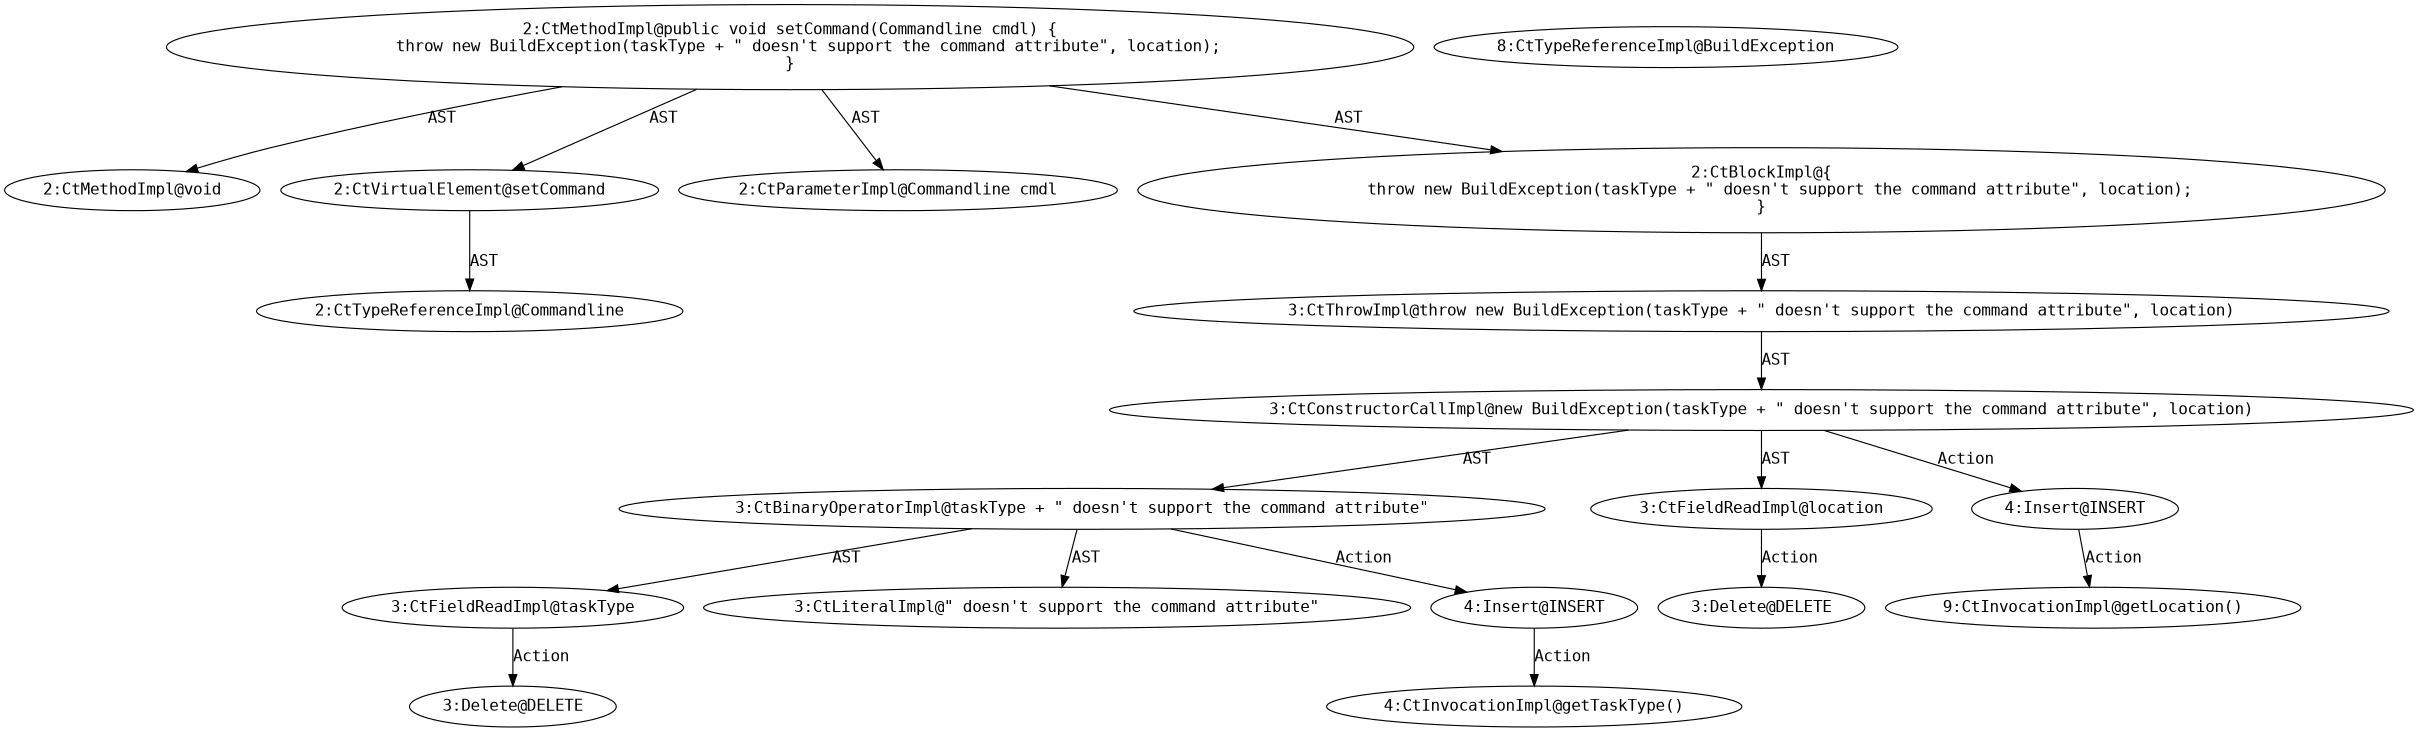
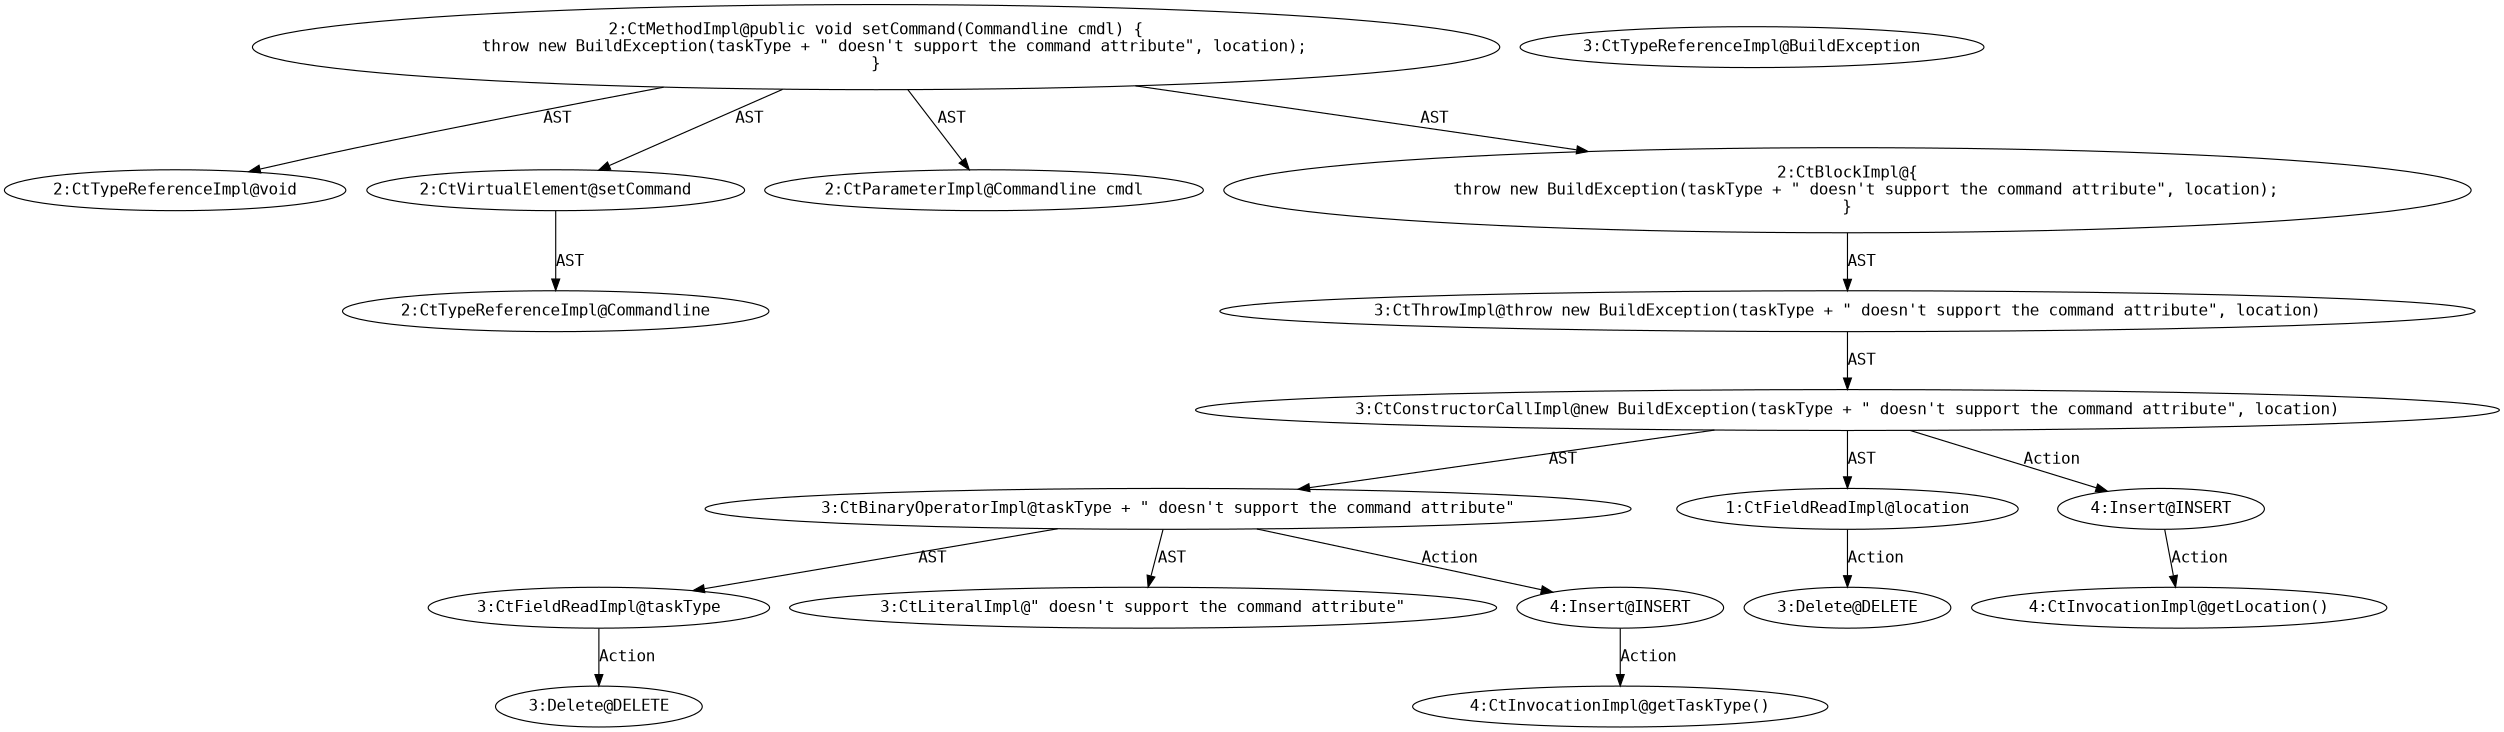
node "8:CtTypeReferenceImpl@BuildException": label "8:CtTypeReferenceImpl@BuildException" -> "3:CtTypeReferenceImpl@BuildException"
node "2:CtMethodImpl@void": label "2:CtMethodImpl@void" -> "2:CtTypeReferenceImpl@void"
node "3:CtFieldReadImpl@location": label "3:CtFieldReadImpl@location" -> "1:CtFieldReadImpl@location"
node "9:CtInvocationImpl@getLocation()": label "9:CtInvocationImpl@getLocation()" -> "4:CtInvocationImpl@getLocation()"
